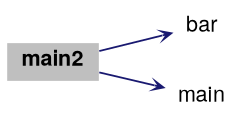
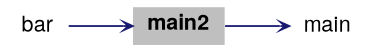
edge "main2" -> "bar": reversed
